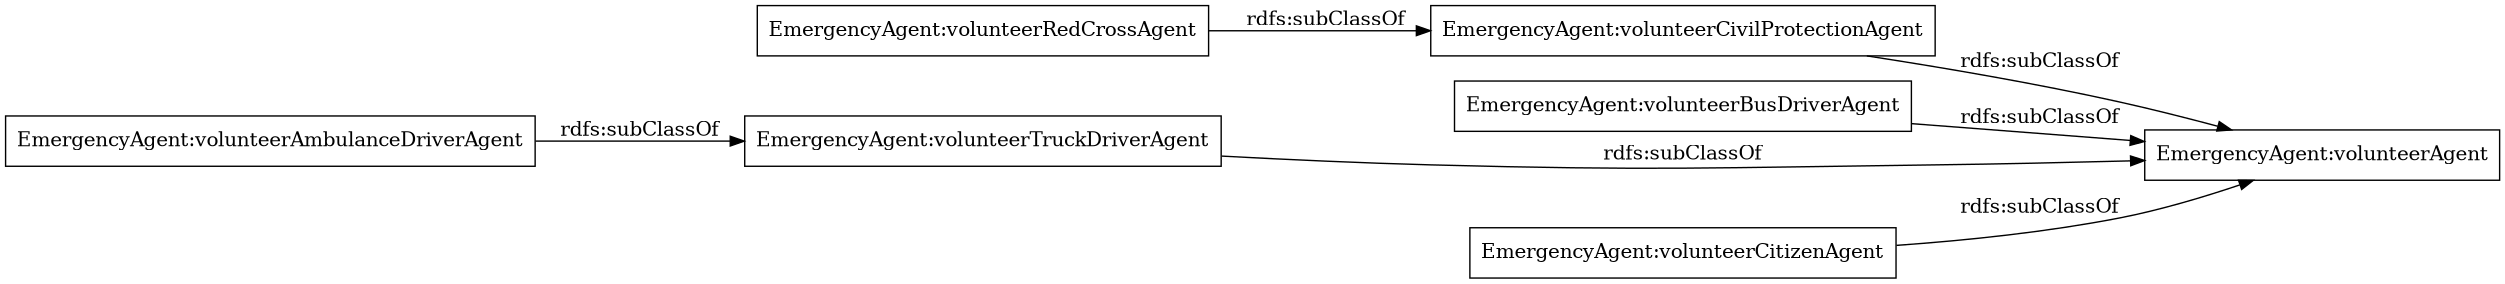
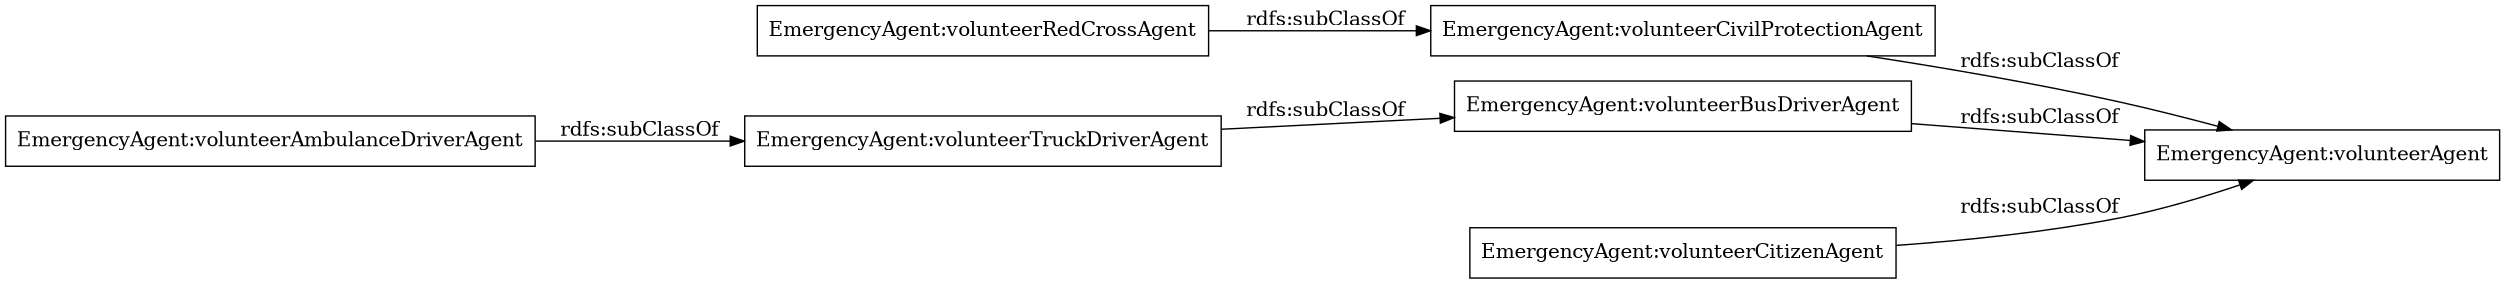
edge "EmergencyAgent:volunteerTruckDriverAgent" -> "EmergencyAgent:volunteerAgent": now "EmergencyAgent:volunteerTruckDriverAgent" -> "EmergencyAgent:volunteerBusDriverAgent"
